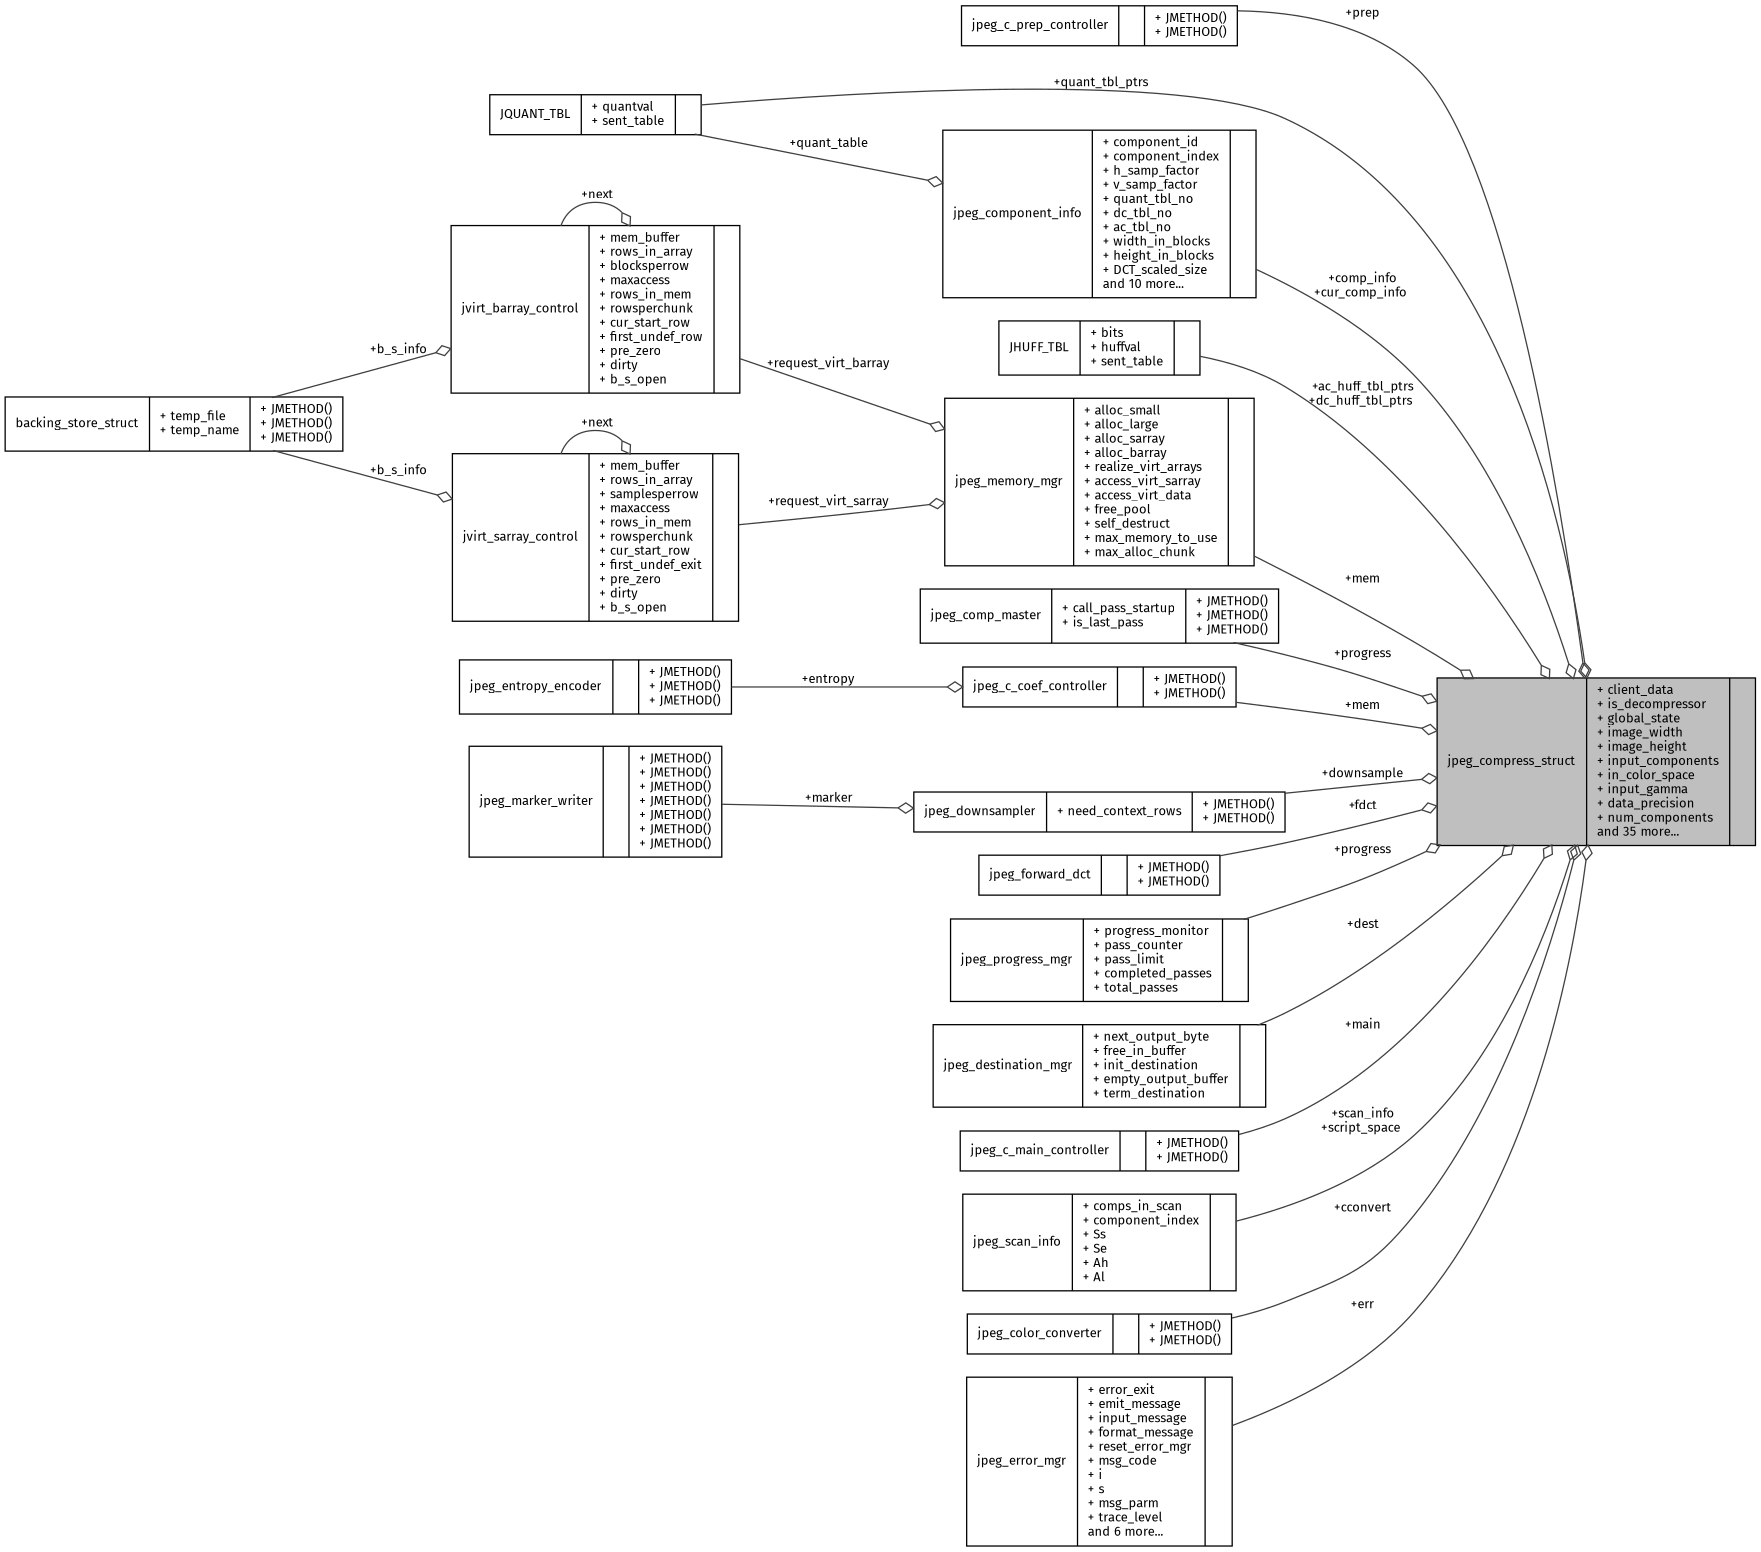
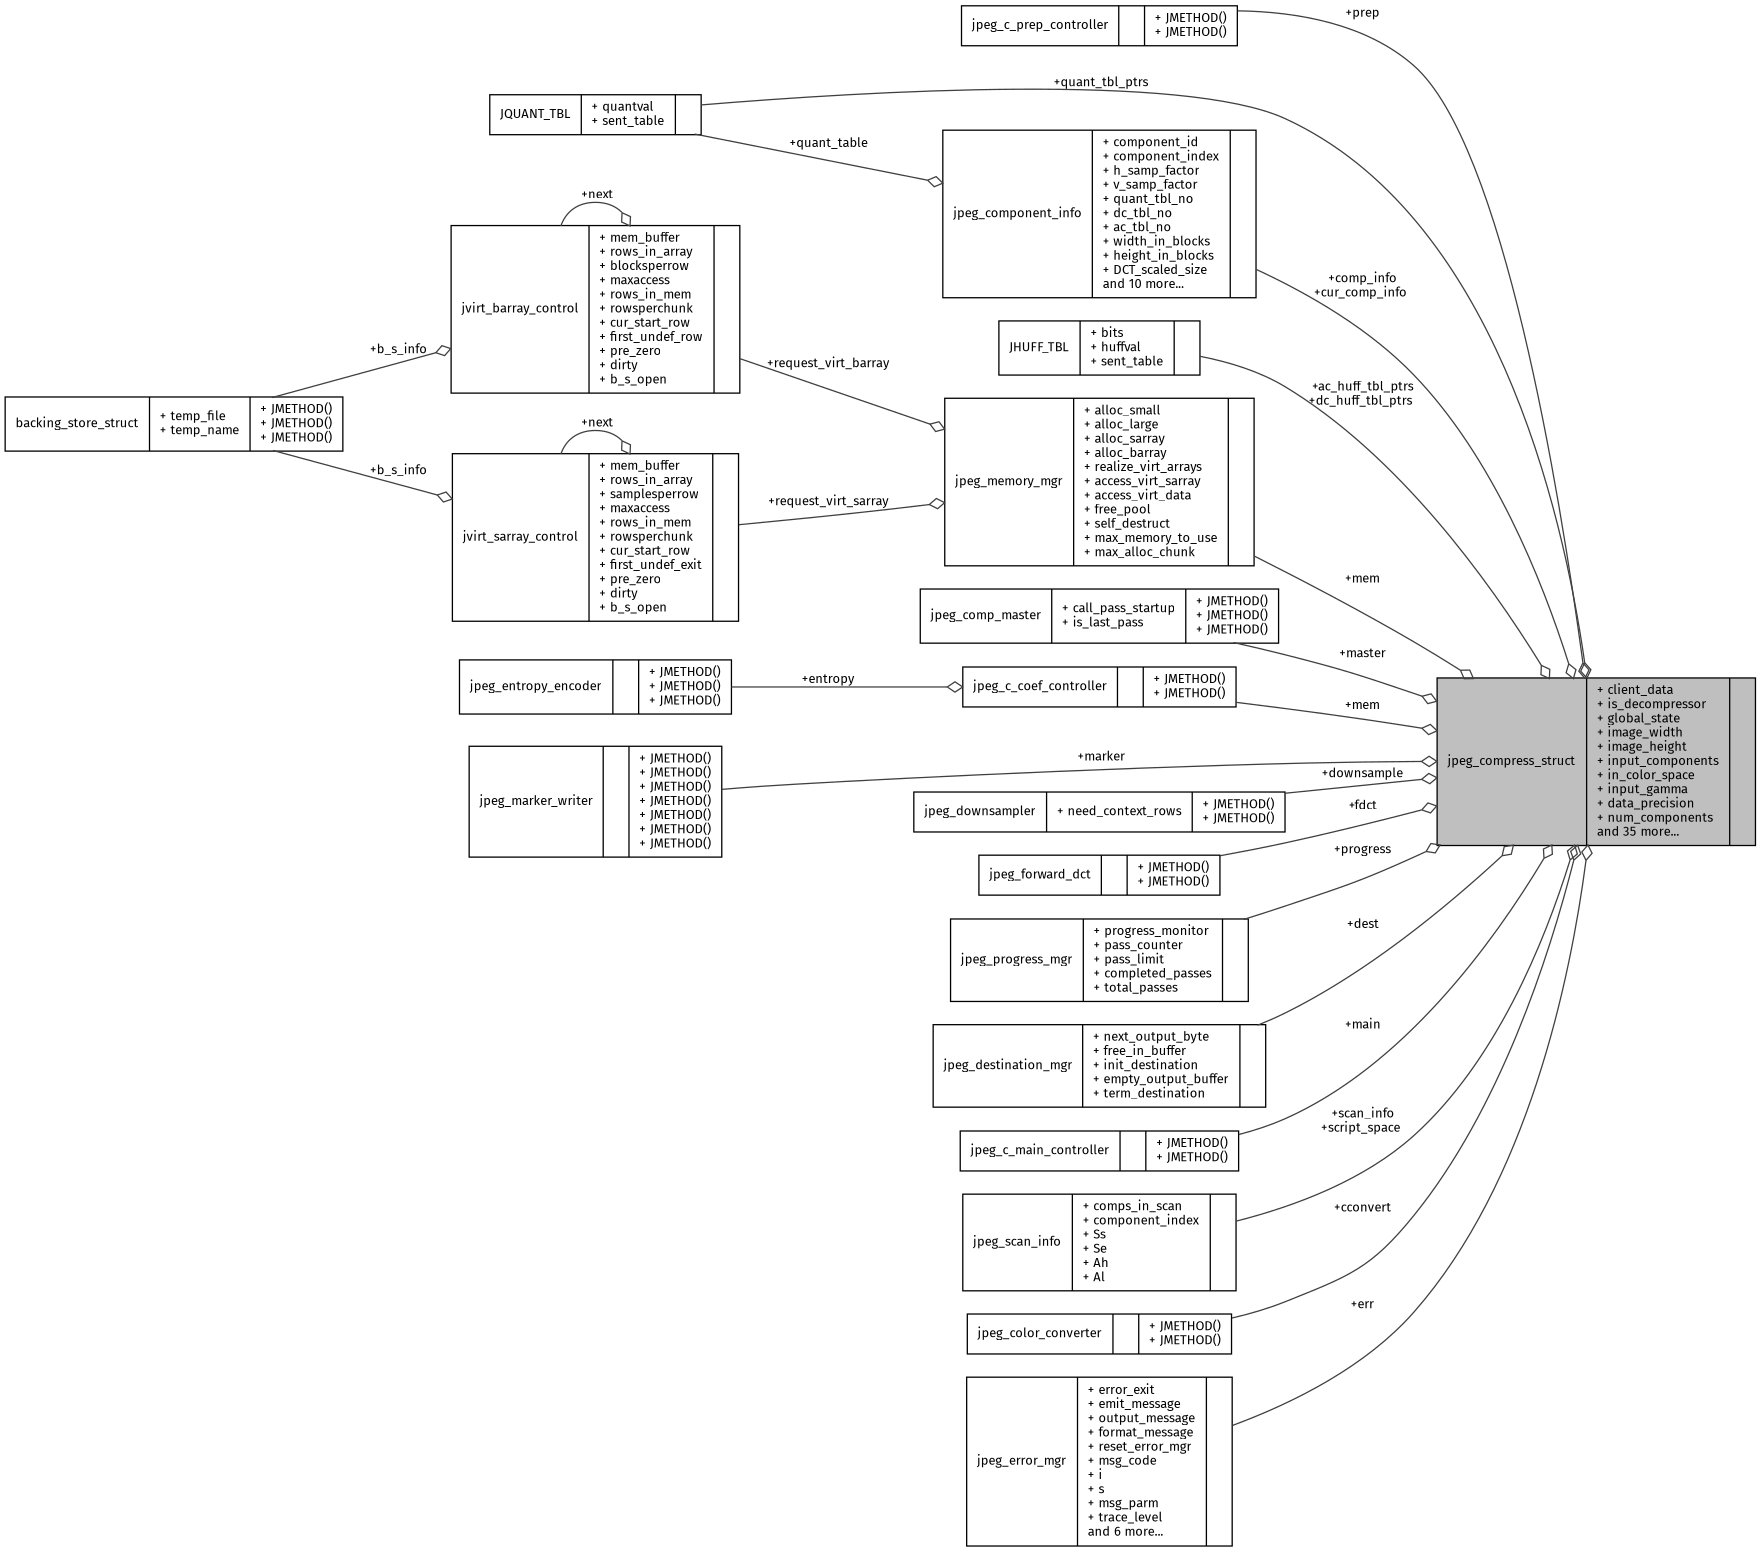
edge "jpeg_comp_master" -> "jpeg_compress_struct": label " +progress" -> " +master"
edge "jpeg_marker_writer" -> "jpeg_downsampler": now "jpeg_marker_writer" -> "jpeg_compress_struct"
node "jpeg_error_mgr": text "+ input_message" -> "+ output_message"
